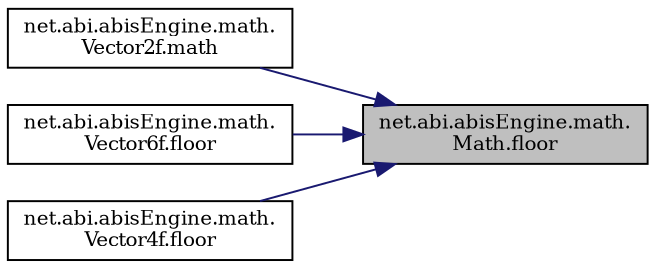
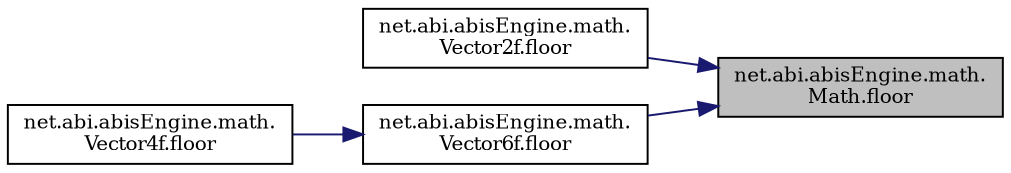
node "net.abi.abisEngine.math. Vector2f.math": label "net.abi.abisEngine.math. Vector2f.math" -> "net.abi.abisEngine.math. Vector2f.floor"
edge "net.abi.abisEngine.math. Vector4f.floor" -> "net.abi.abisEngine.math. Math.floor": now "net.abi.abisEngine.math. Vector4f.floor" -> "net.abi.abisEngine.math. Vector6f.floor"
